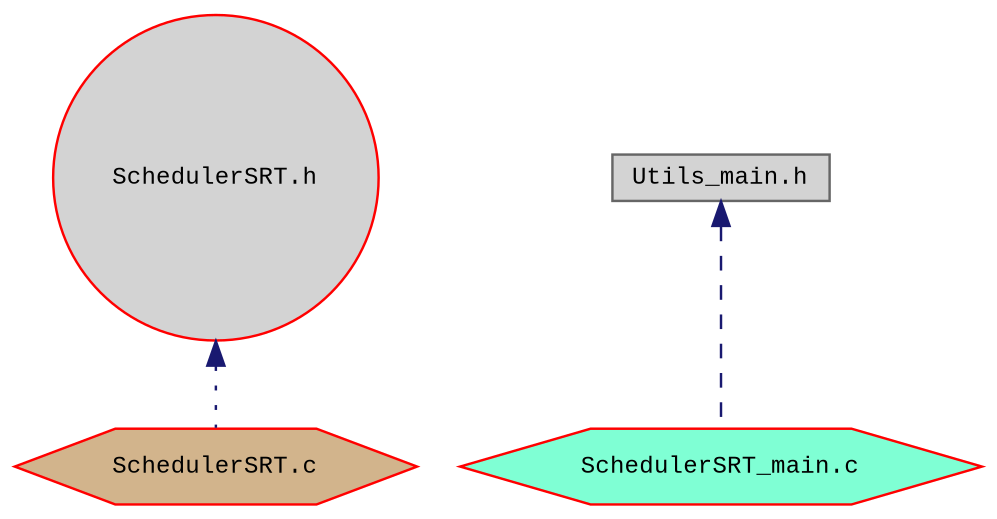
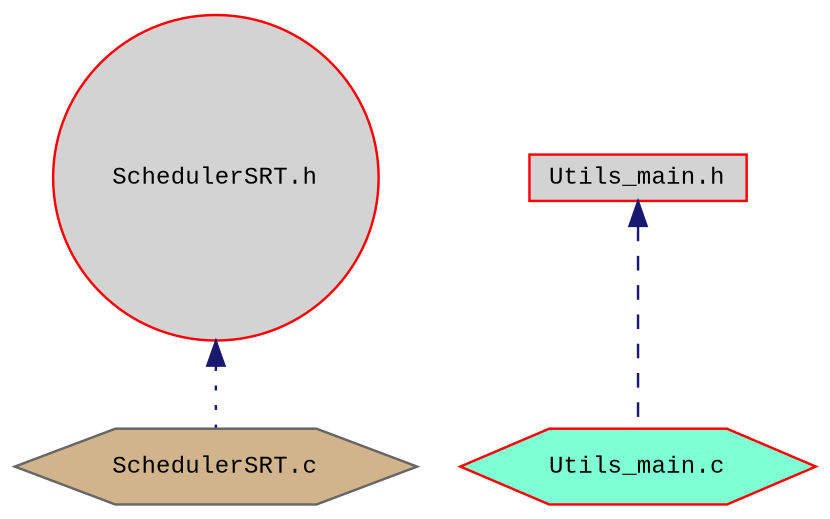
node "Utils_main.h": color gray40 -> red
node "SchedulerSRT.c": color red -> gray40
node "SchedulerSRT_main.c": label "SchedulerSRT_main.c" -> "Utils_main.c"
